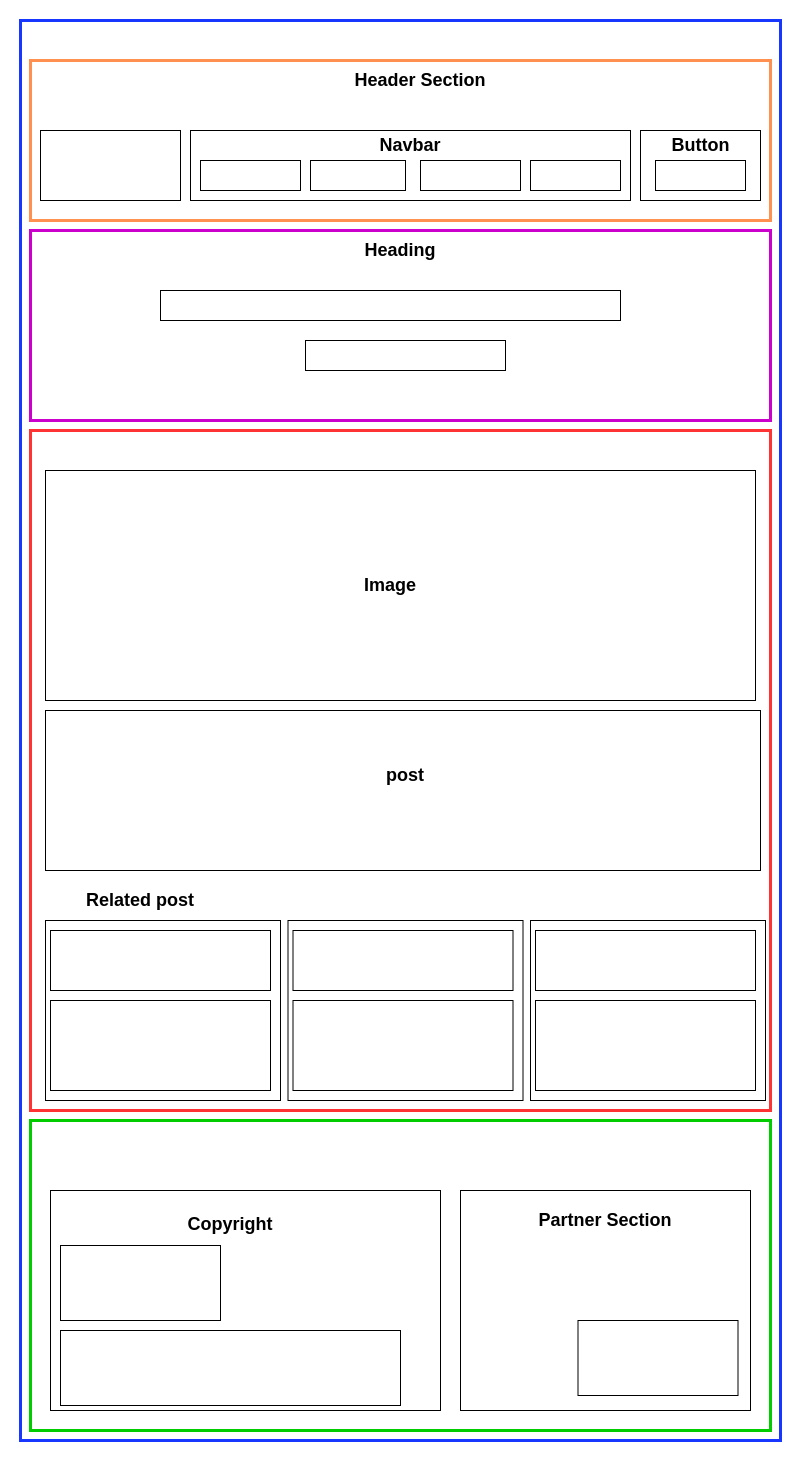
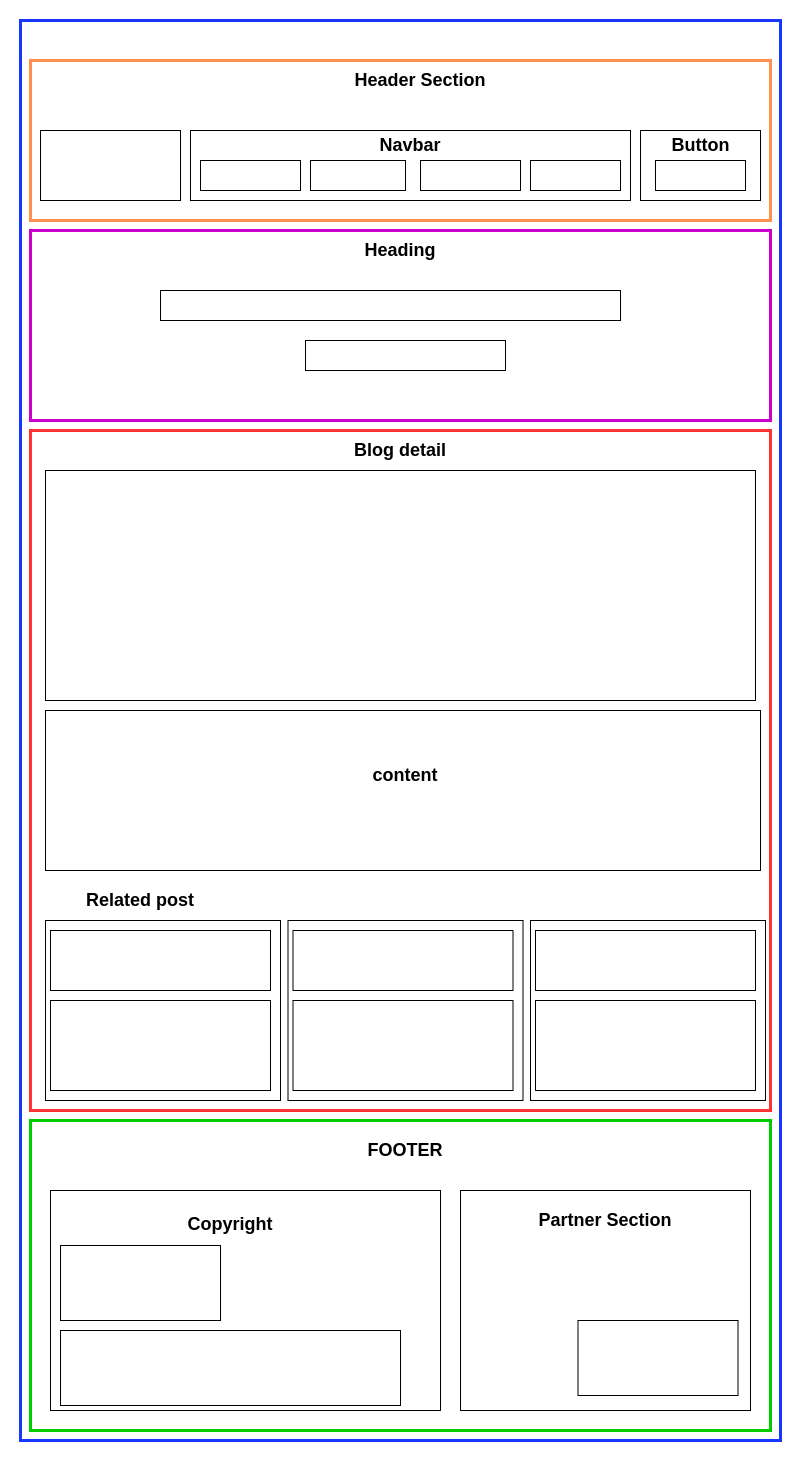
node "Blog detail": added
node "Image": removed
node "post": label "post" -> "content"
node "FOOTER": added
